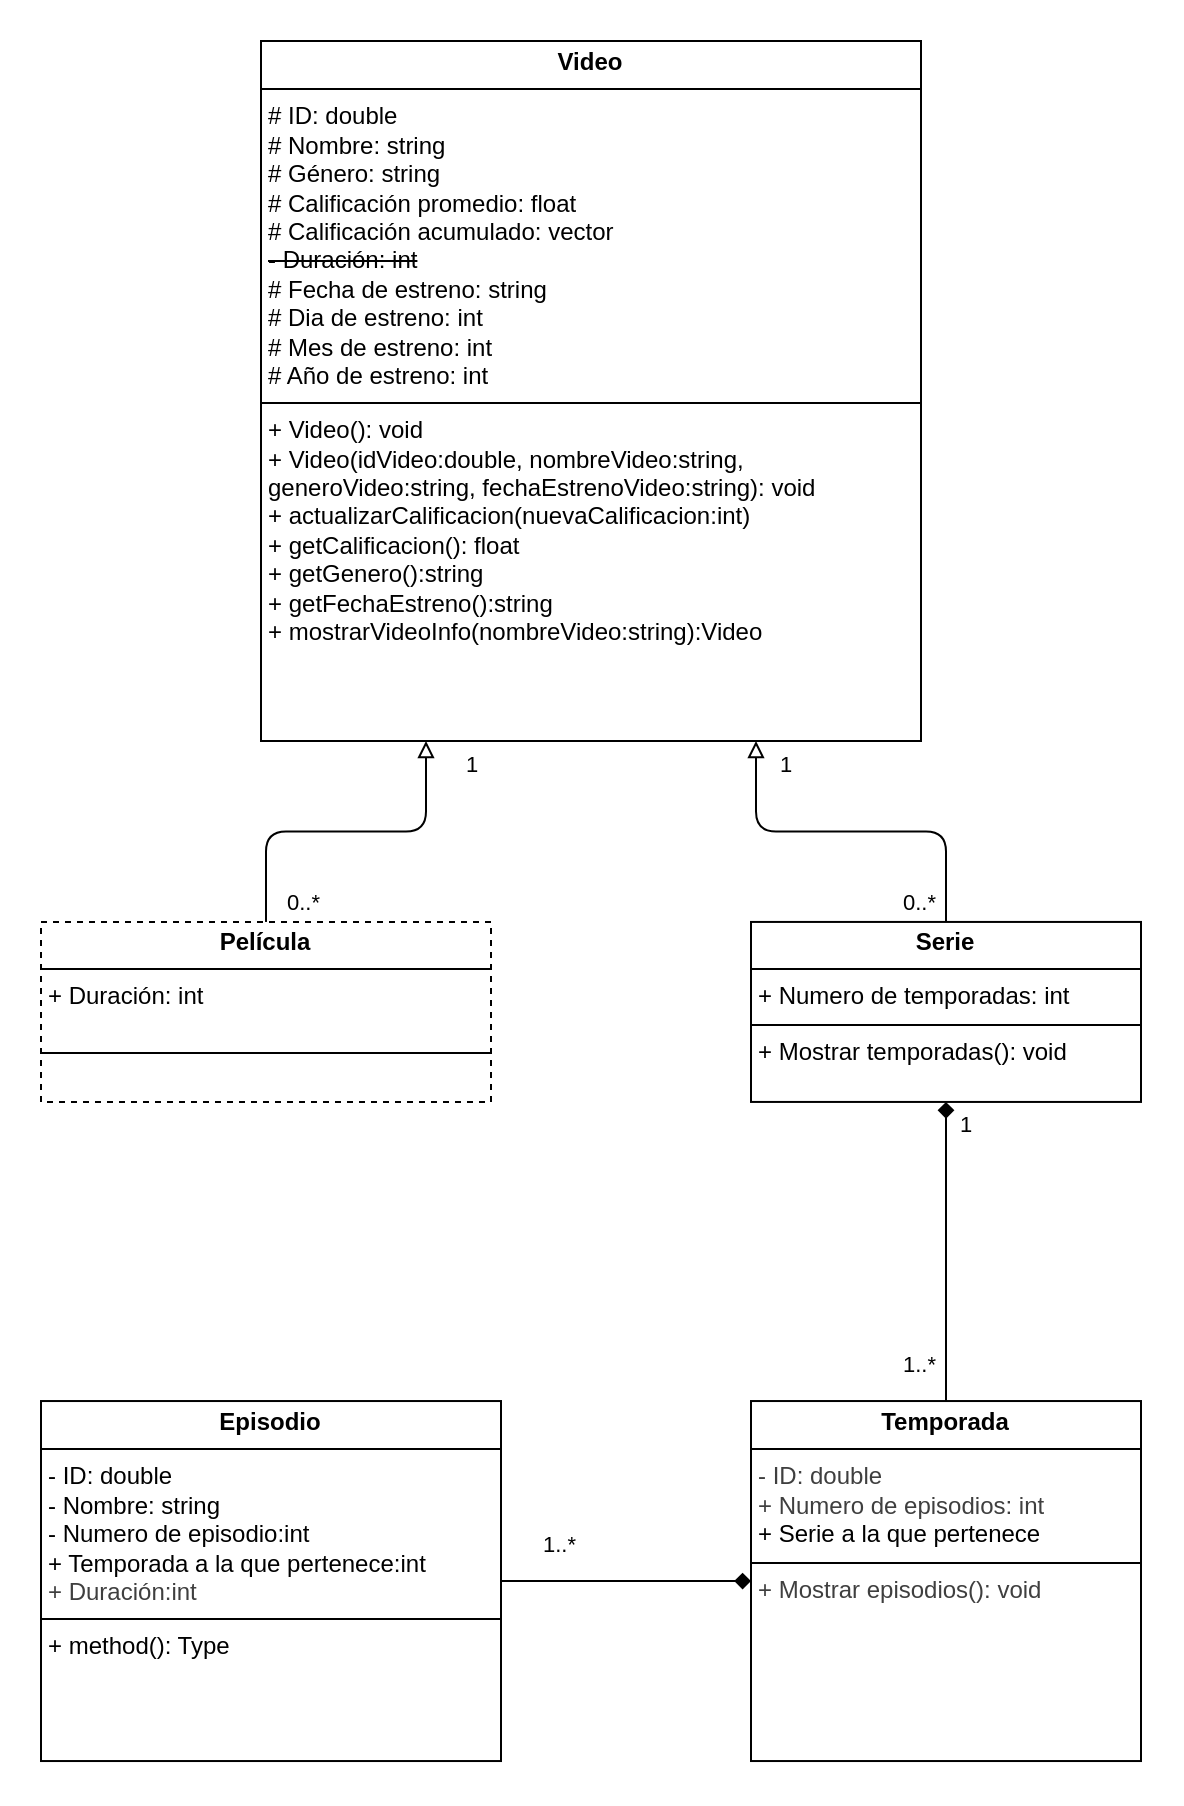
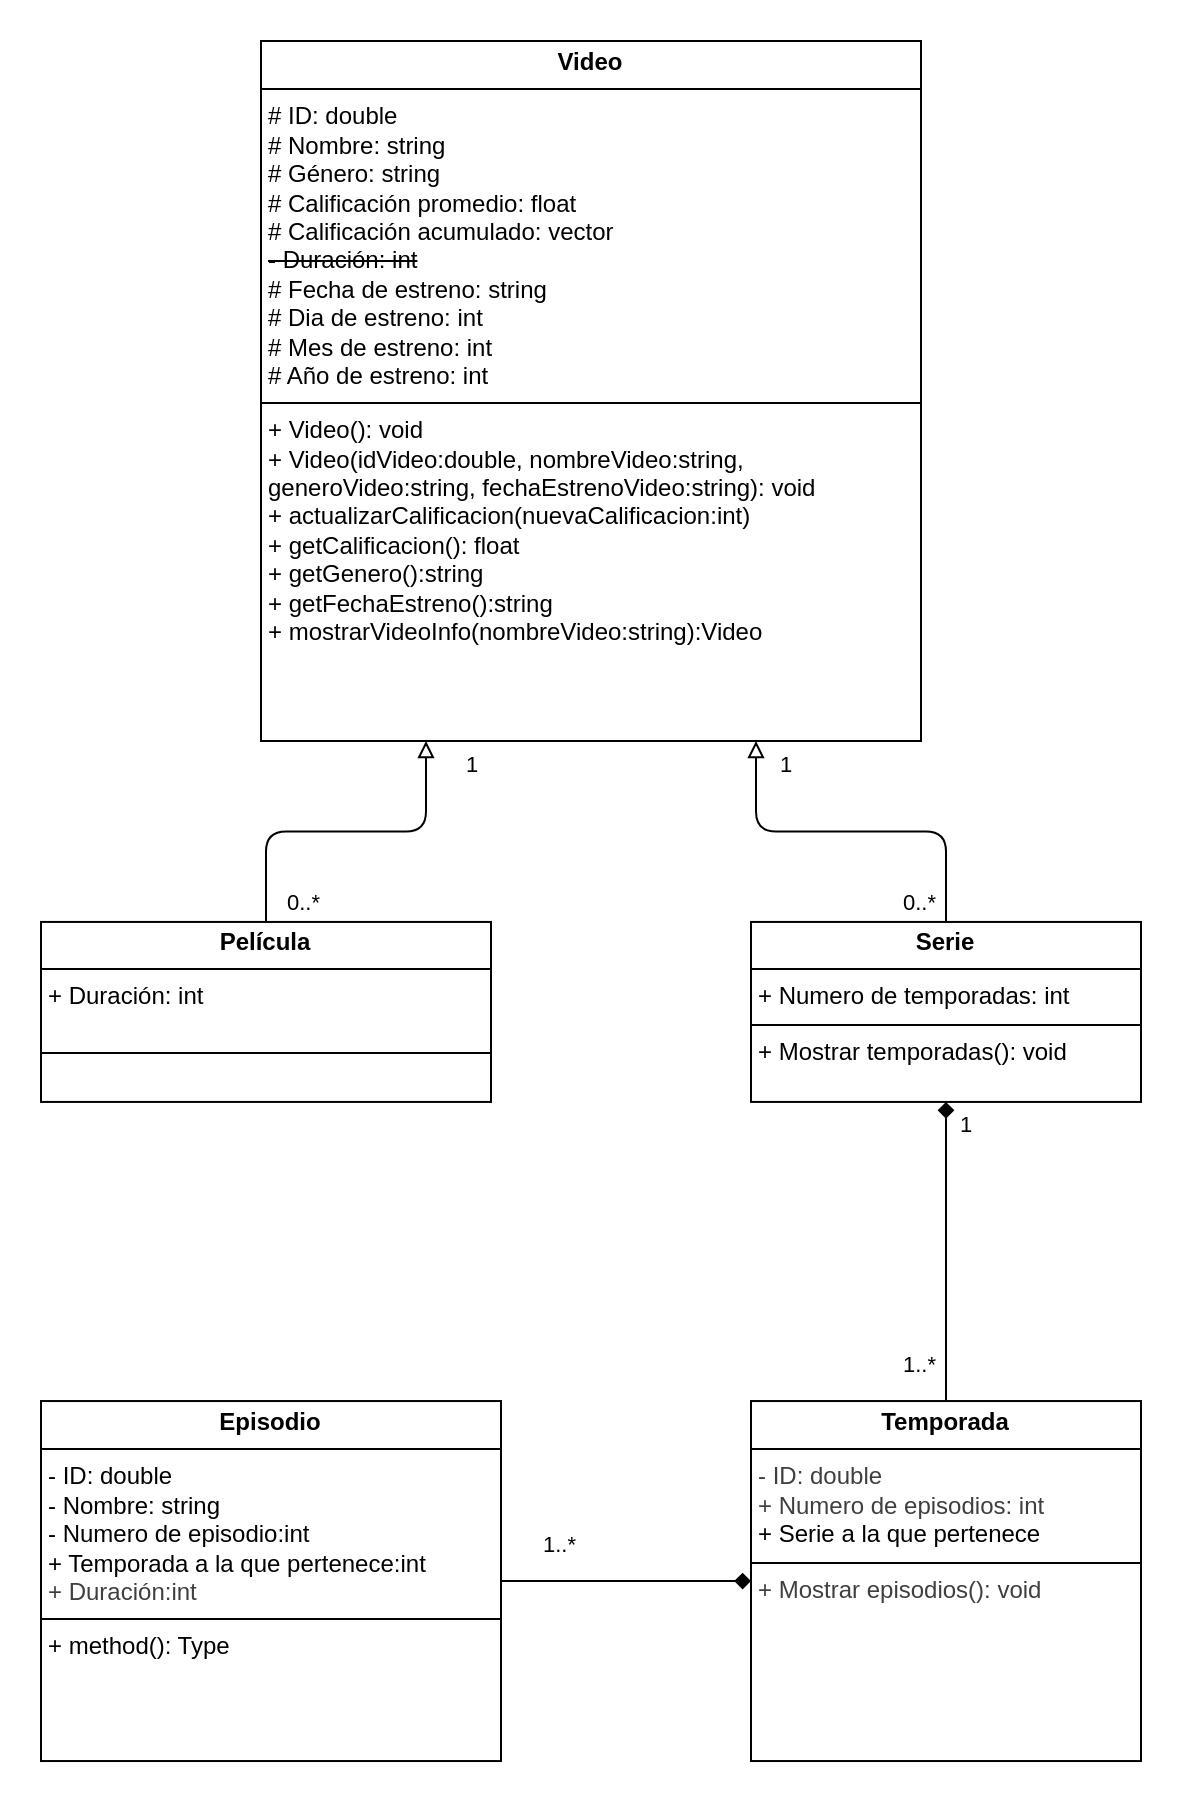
node "Película + Duración: int": style dashed -> solid
